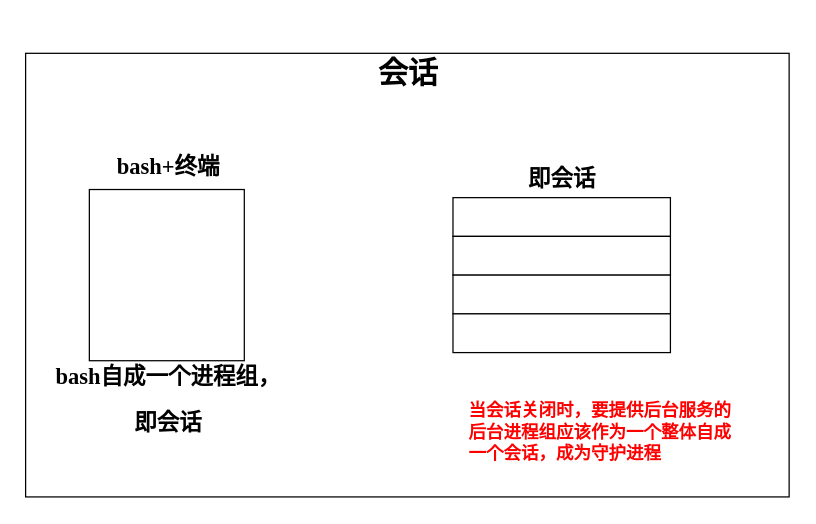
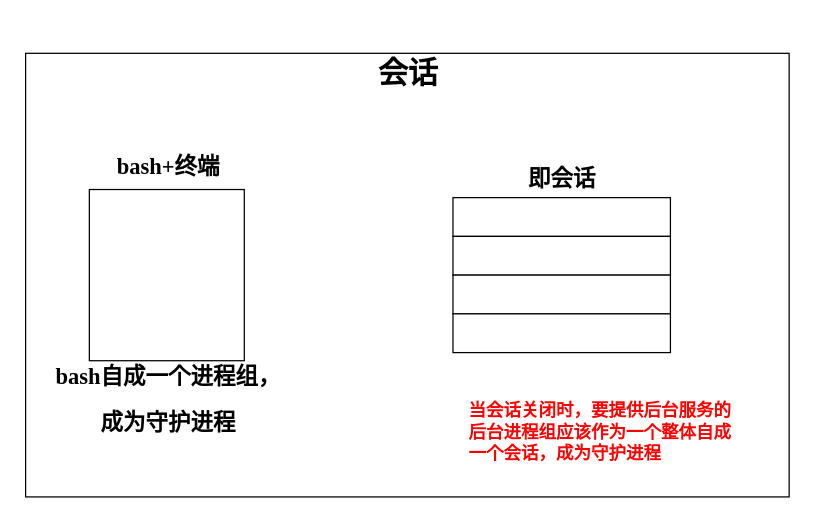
node "bash自成一个进程组，即会话": label "bash自成一个进程组，即会话" -> "bash自成一个进程组，成为守护进程"
